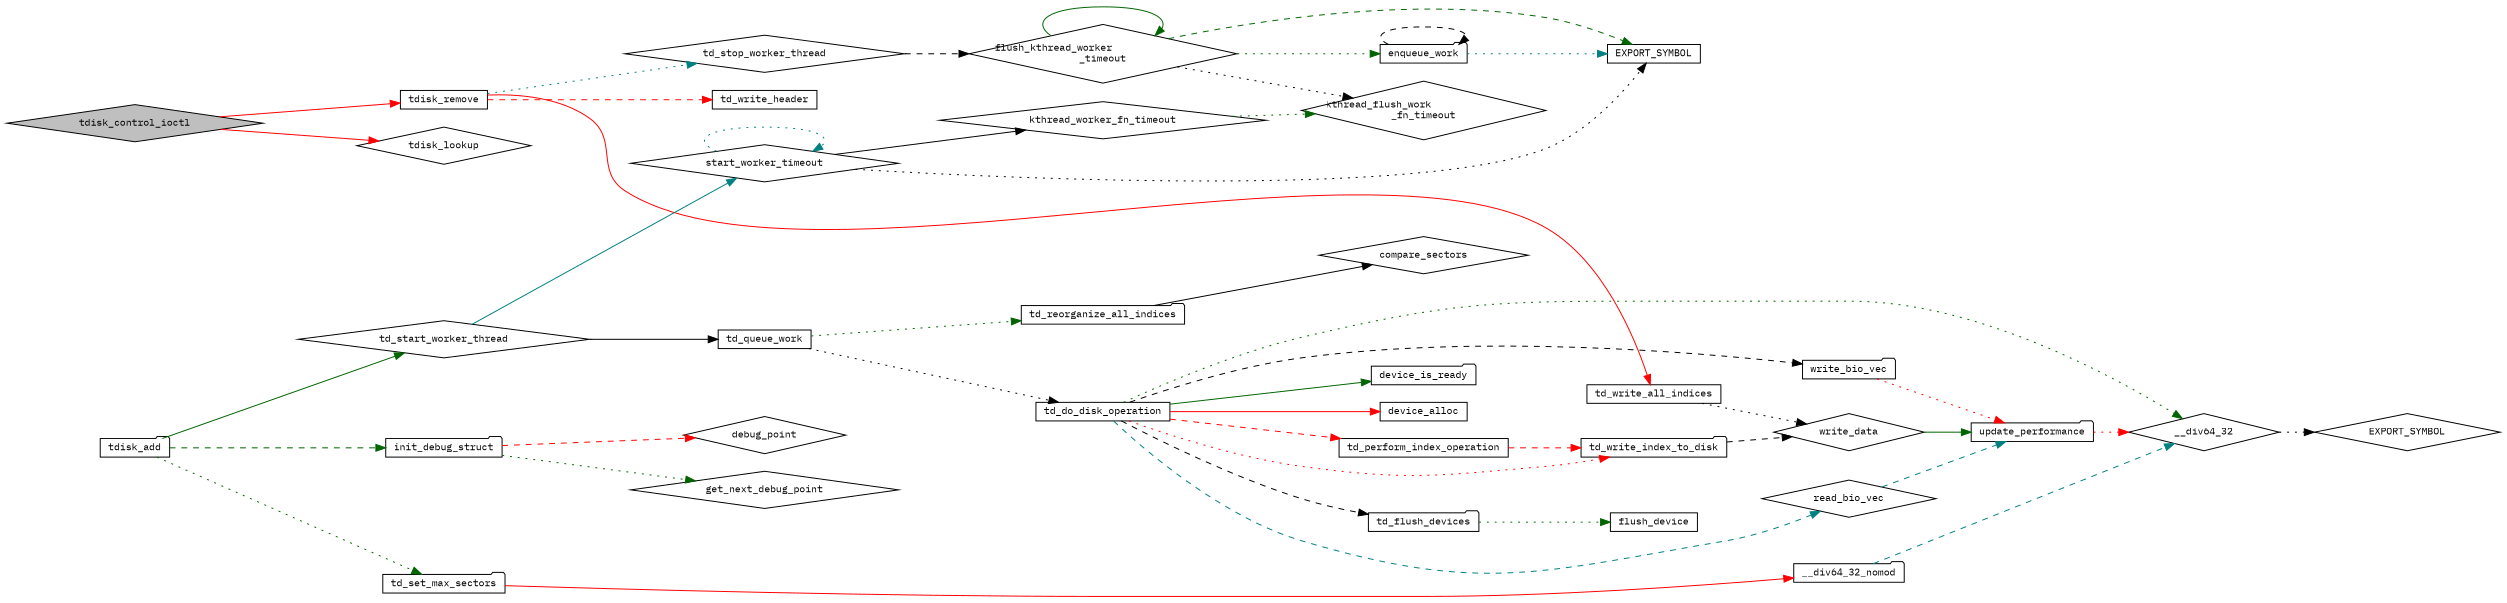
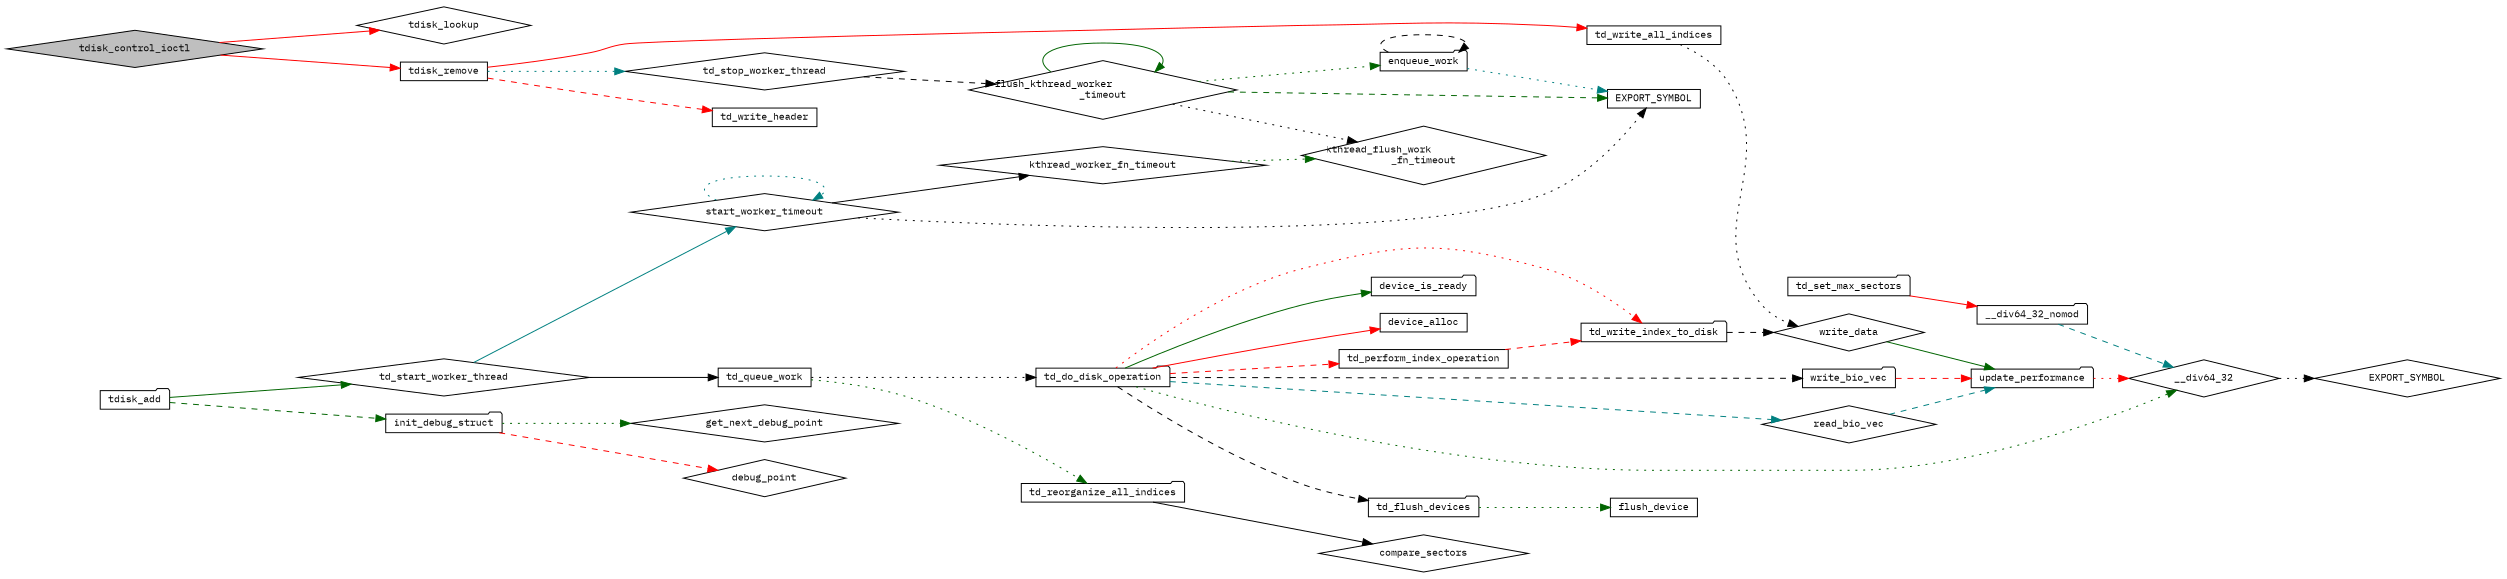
edge "write_bio_vec" -> "update_performance": style dotted -> dashed
node "td_do_disk_operation": shape box -> folder
edge "tdisk_add" -> "td_set_max_sectors": removed
